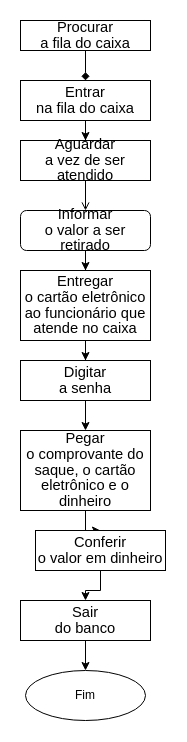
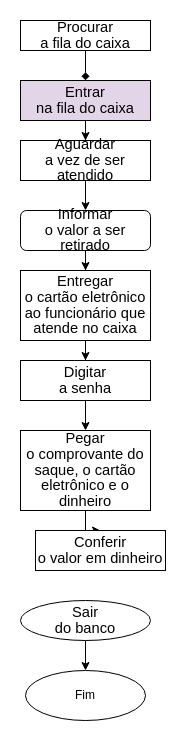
node "Entrar na fila do caixa": fillcolor #ffffff -> #e1d5e7
edge "Aguardar a vez de ser atendido" -> "Informar o valor a ser retirado": arrowhead open -> classic
edge "Conferir o valor em dinheiro" -> "Sair do banco": removed
node "Sair do banco": shape rectangle -> ellipse
